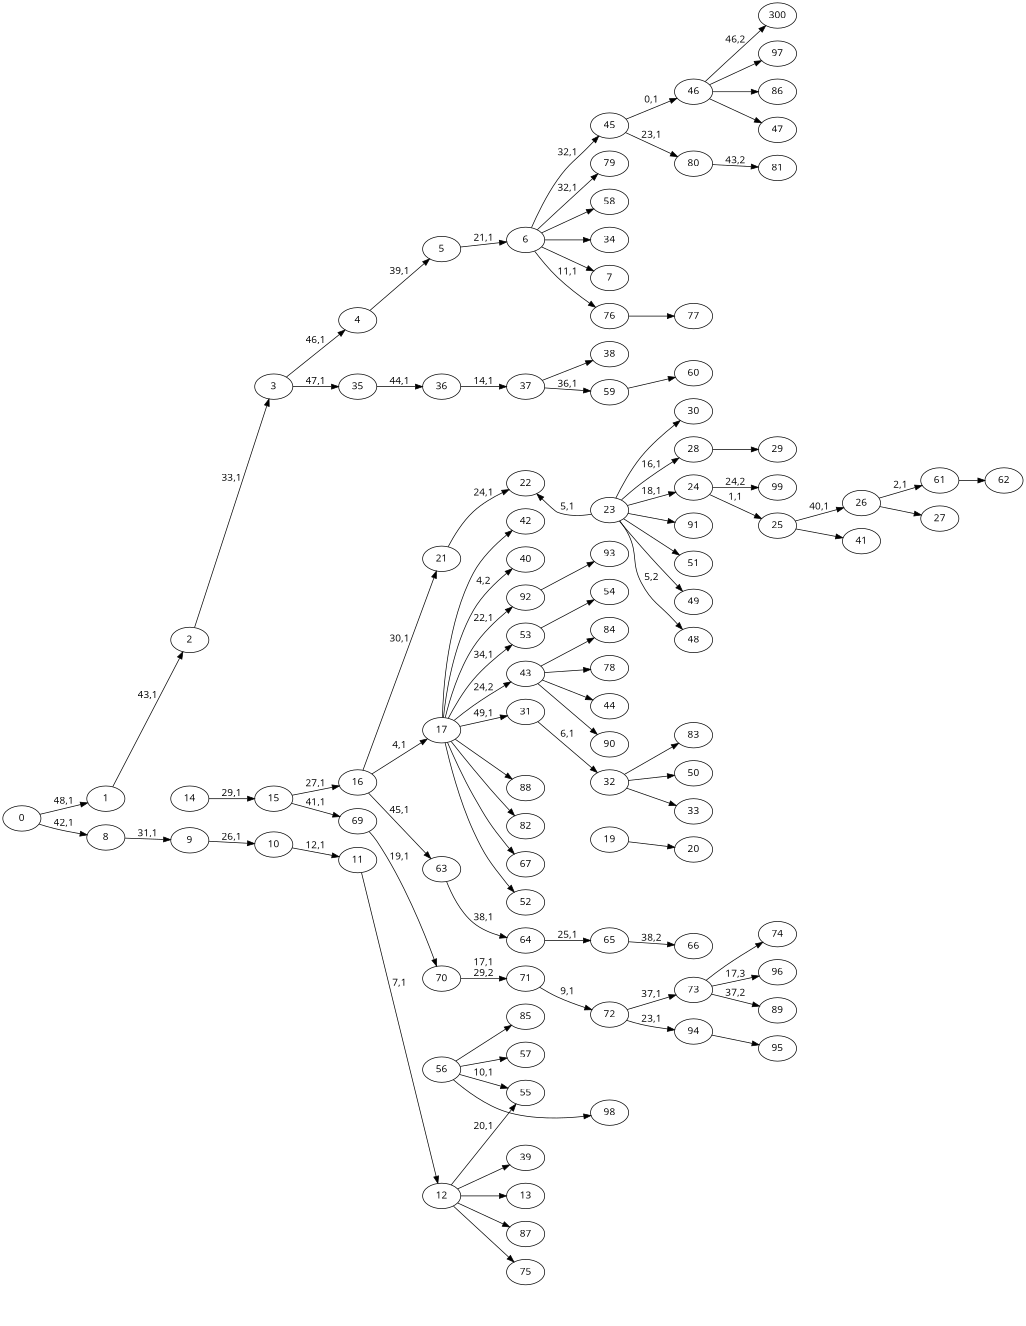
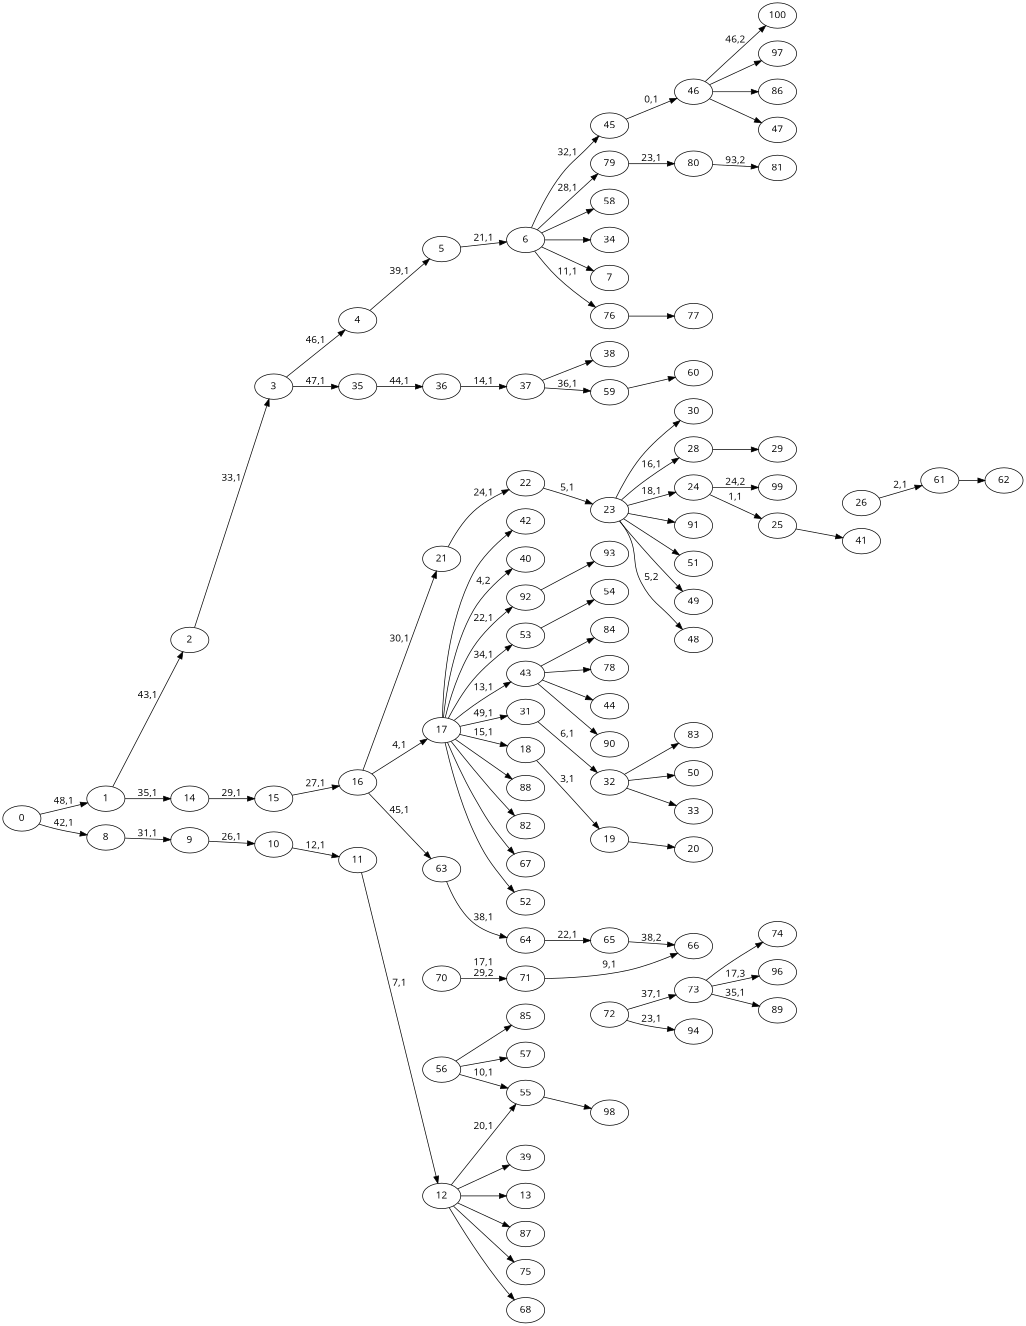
node "300": label "300" -> "100"
edge "45" -> "80": now "79" -> "80"
edge "80" -> "81": label "43,2" -> "93,2"
edge "6" -> "79": label "32,1" -> "28,1"
edge "23" -> "22": reversed
edge "25" -> "26": removed, label "40,1"
node "27": removed
edge "17" -> "43": label "24,2" -> "13,1"
node "18": added
edge "1" -> "14": added, label "35,1"
node "69": removed
edge "64" -> "65": label "25,1" -> "22,1"
edge "73" -> "89": label "37,2" -> "35,1"
edge "71" -> "72": now "71" -> "66"
node "95": removed
edge "56" -> "98": now "55" -> "98"
node "68": added
